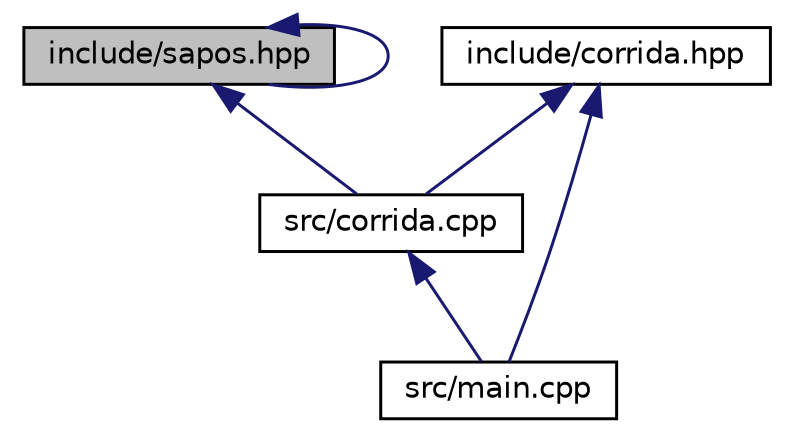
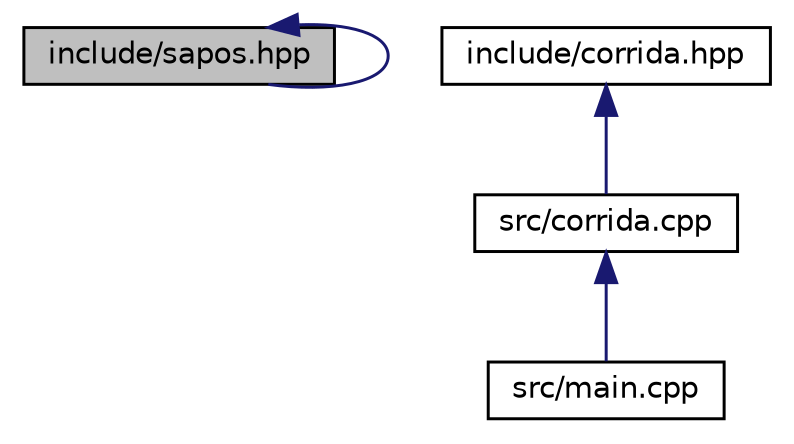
edge "src/corrida.cpp" -> "include/sapos.hpp": removed
edge "src/main.cpp" -> "include/corrida.hpp": removed
